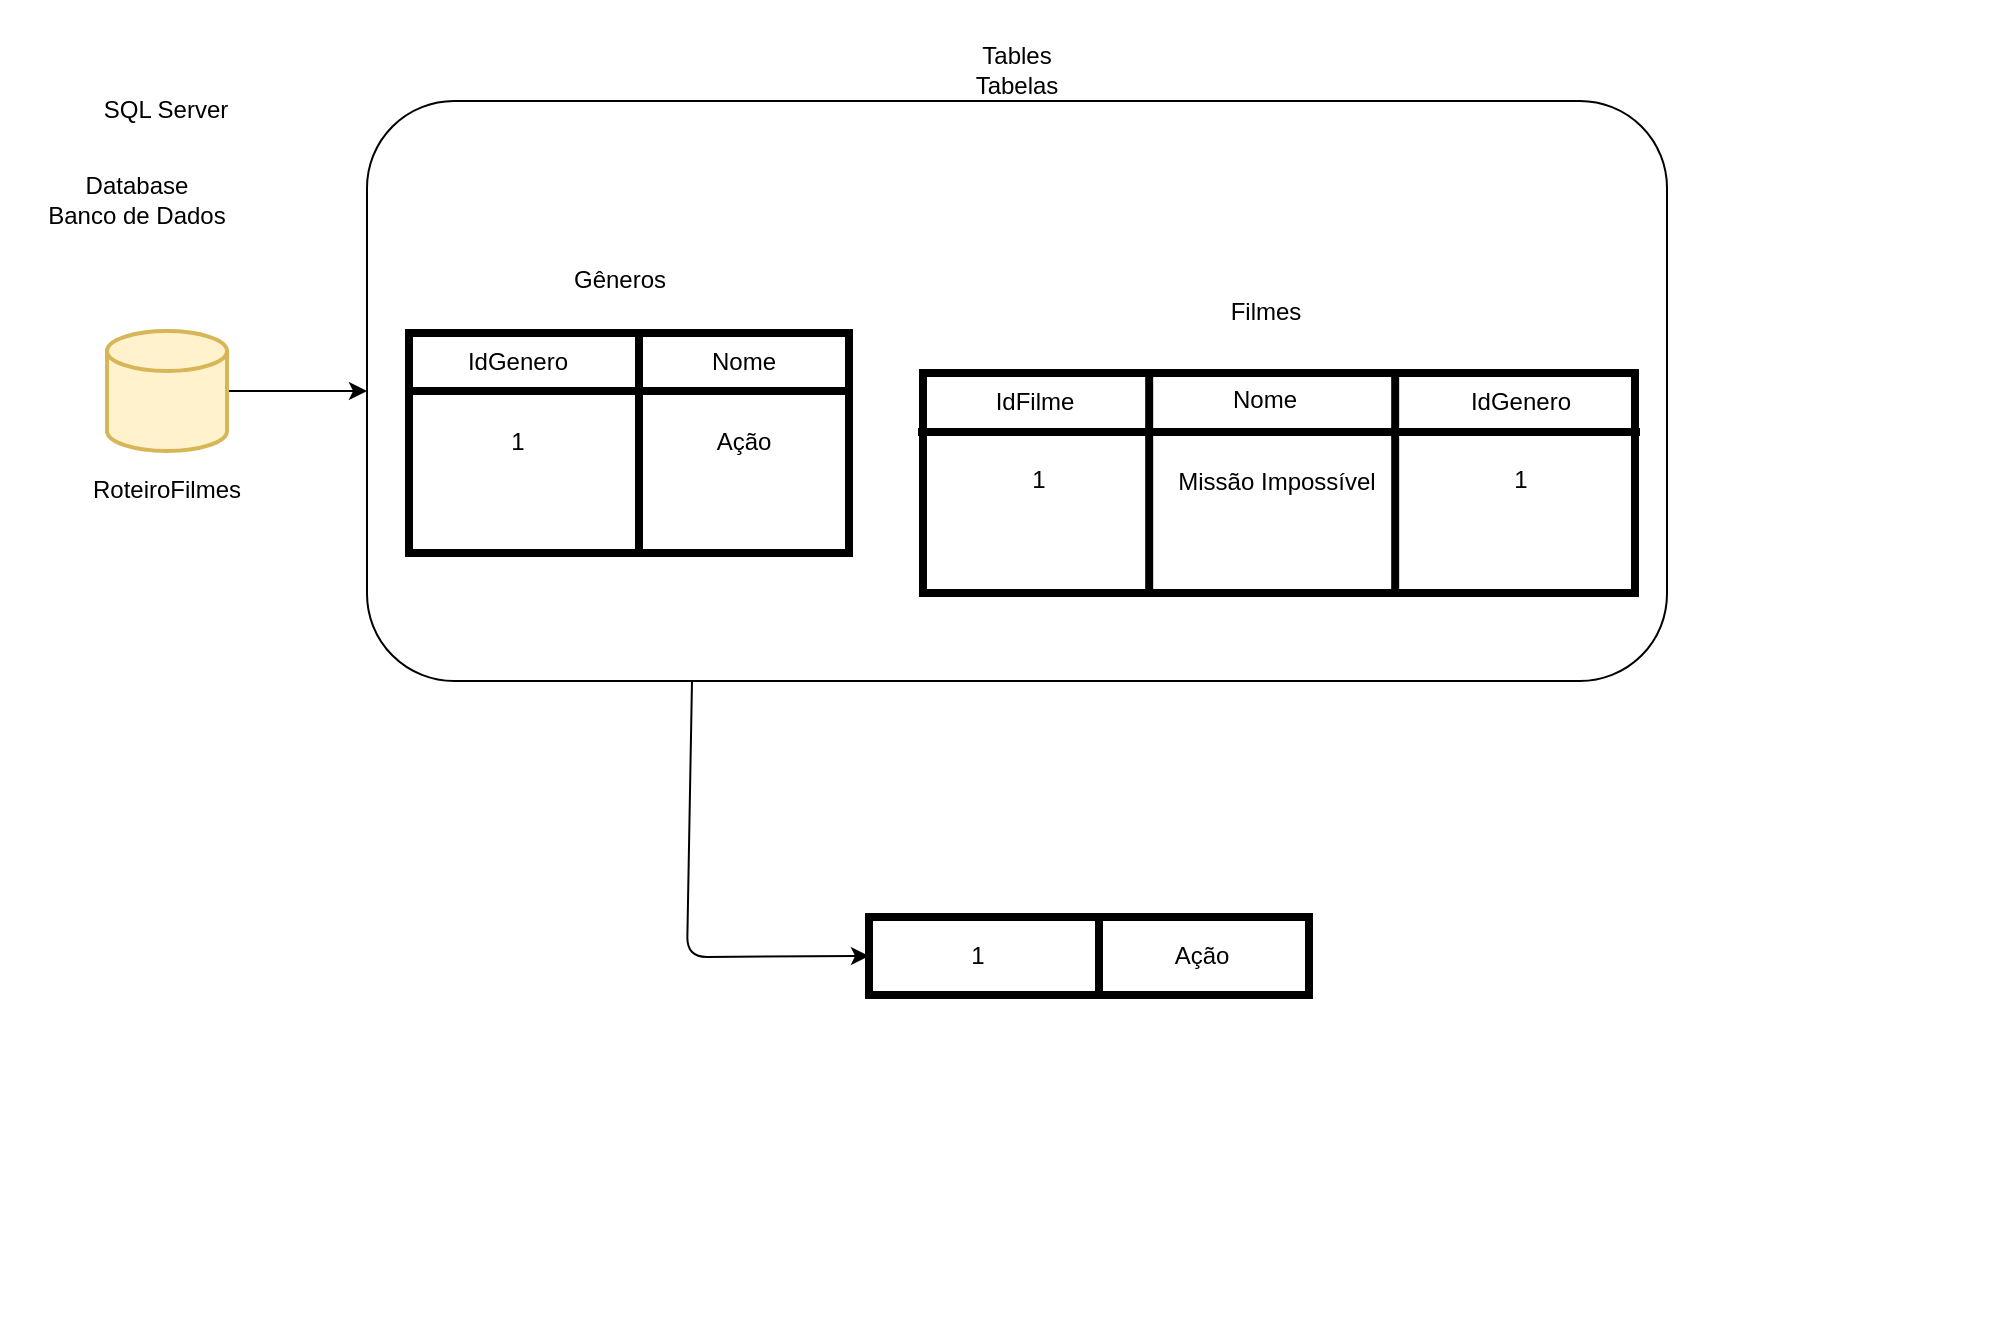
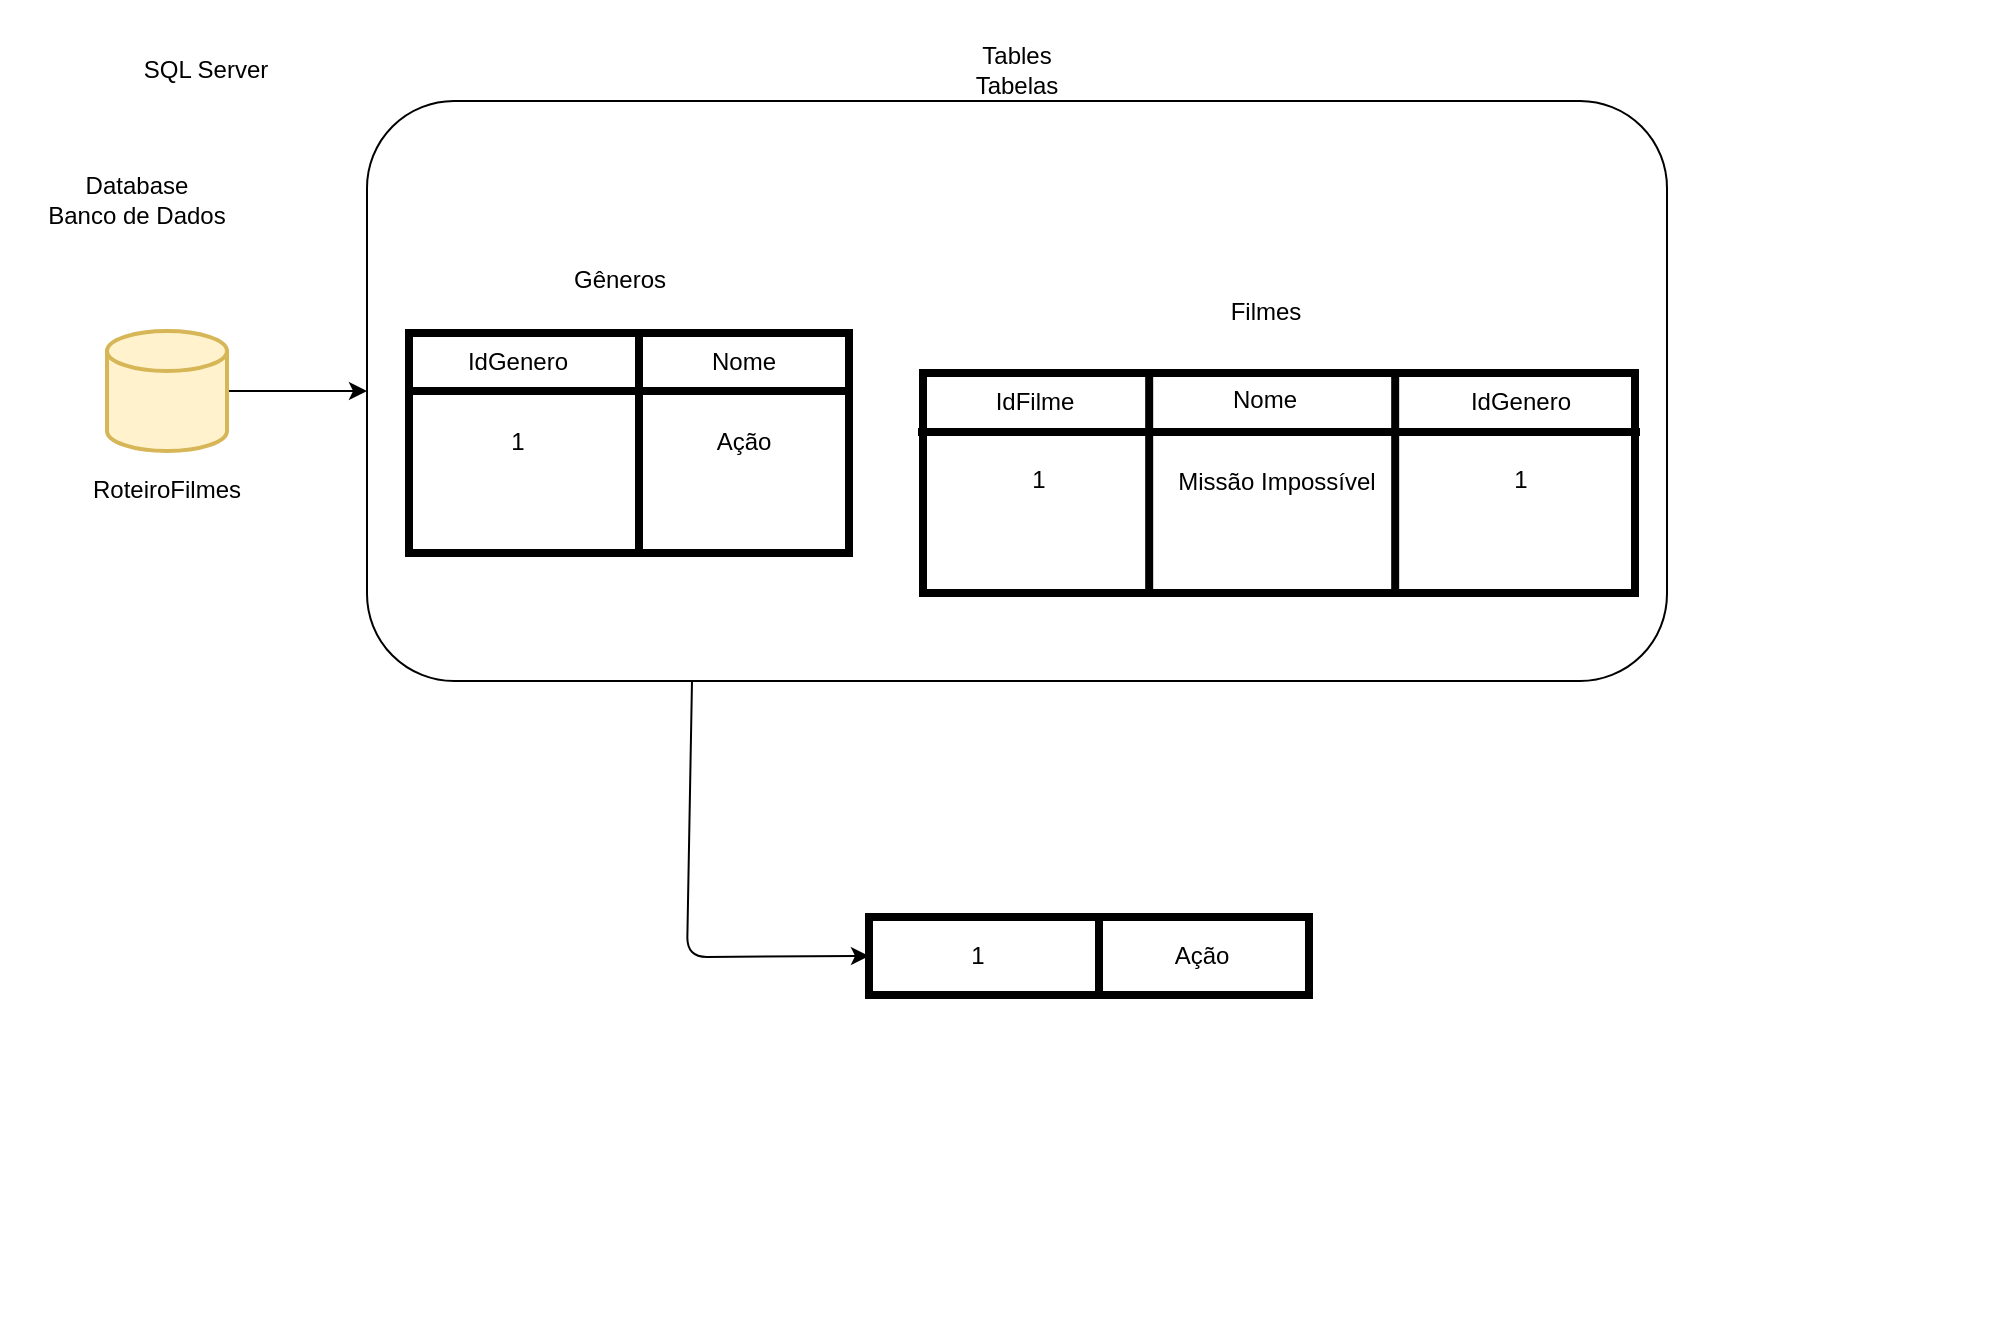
node "SQL Server": moved (167, 111) -> (207, 71)
